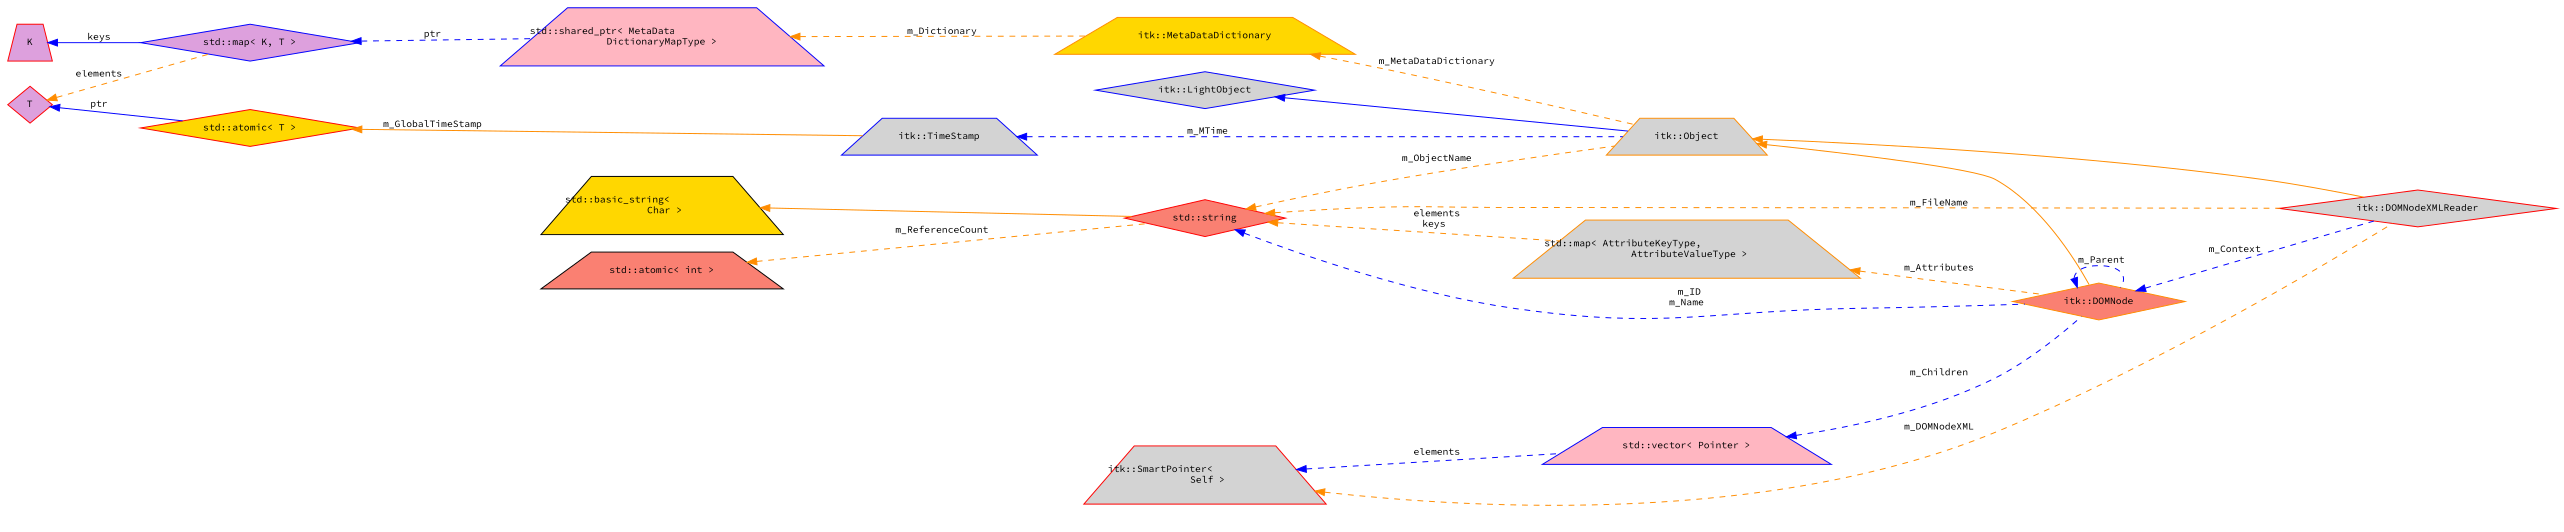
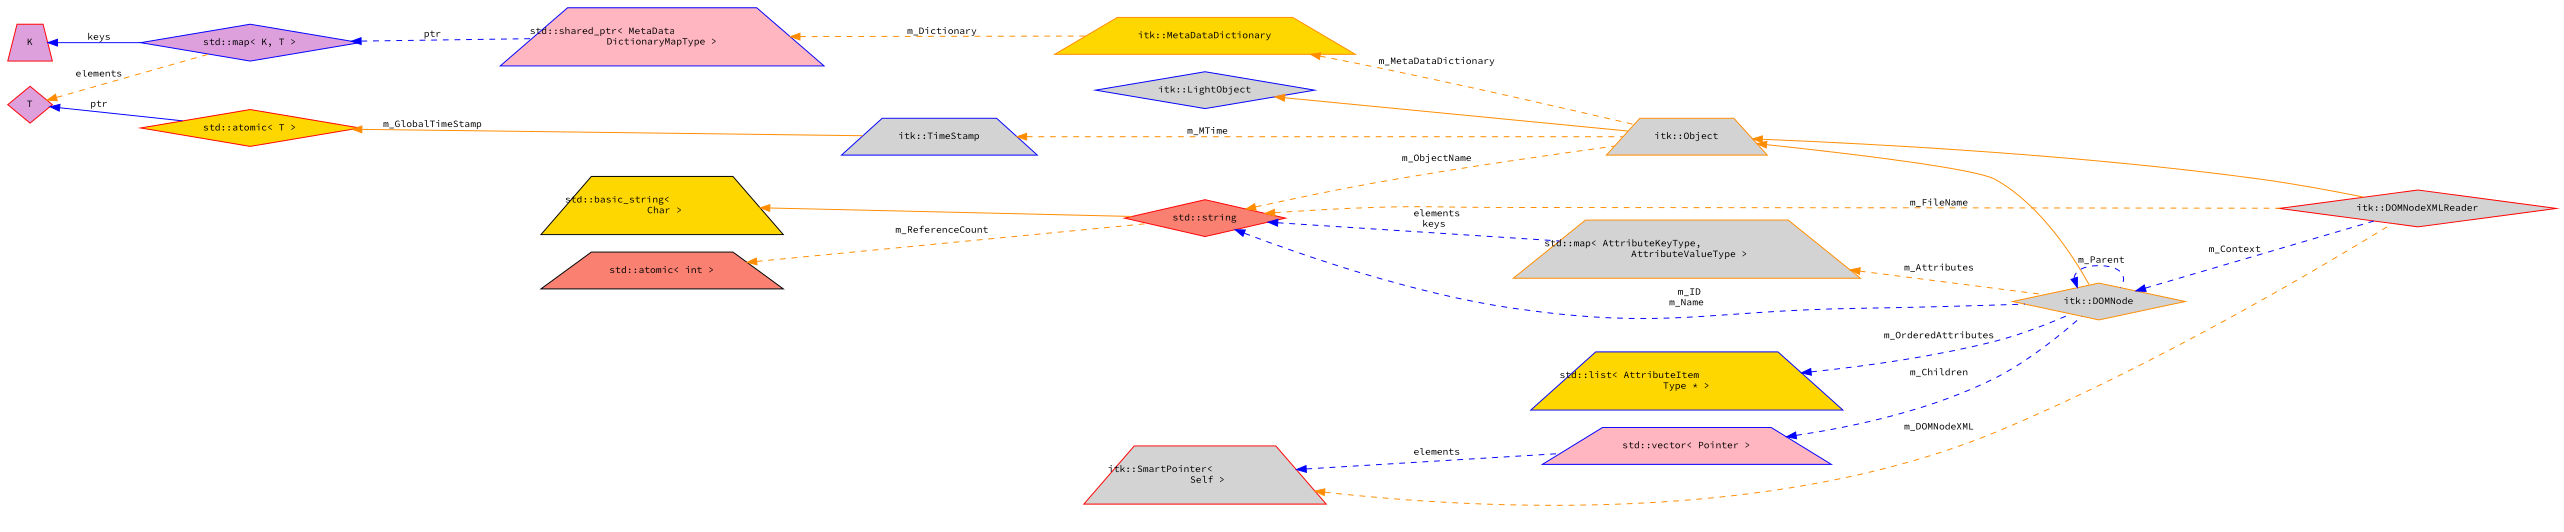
edge "itk::Object" -> "itk::LightObject": color blue -> darkorange
edge "itk::Object" -> "itk::TimeStamp": color blue -> darkorange
edge "std::map< AttributeKeyType, AttributeValueType >" -> "std::string": color darkorange -> blue
node "itk::DOMNode": fillcolor salmon -> lightgrey
node "std::list< AttributeItem Type * >": added
